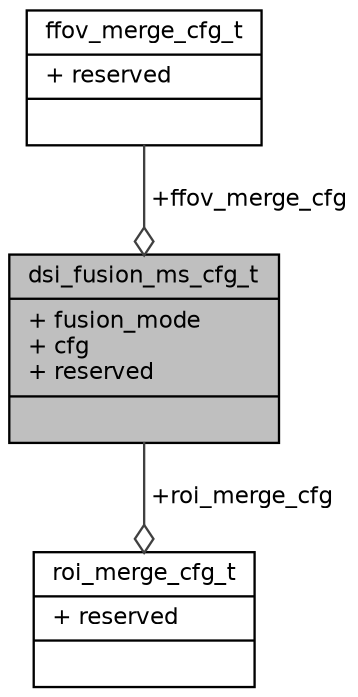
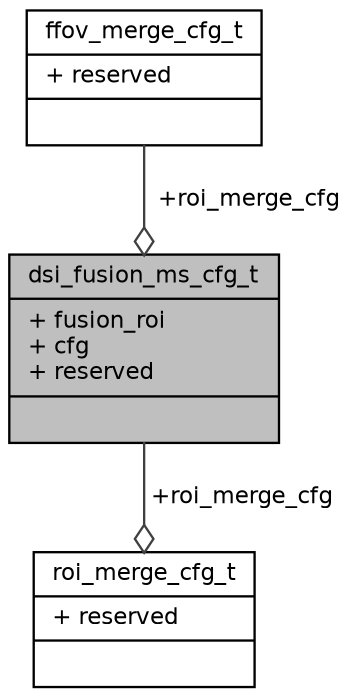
edge "ffov_merge_cfg_t" -> "dsi_fusion_ms_cfg_t": label " +ffov_merge_cfg" -> " +roi_merge_cfg"
node "dsi_fusion_ms_cfg_t": text "+ fusion_mode" -> "+ fusion_roi"
